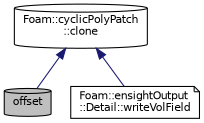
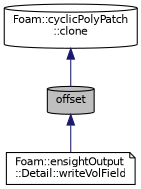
edge "Foam::ensightOutput ::Detail::writeVolField" -> "Foam::cyclicPolyPatch ::clone": now "Foam::ensightOutput ::Detail::writeVolField" -> "offset"
